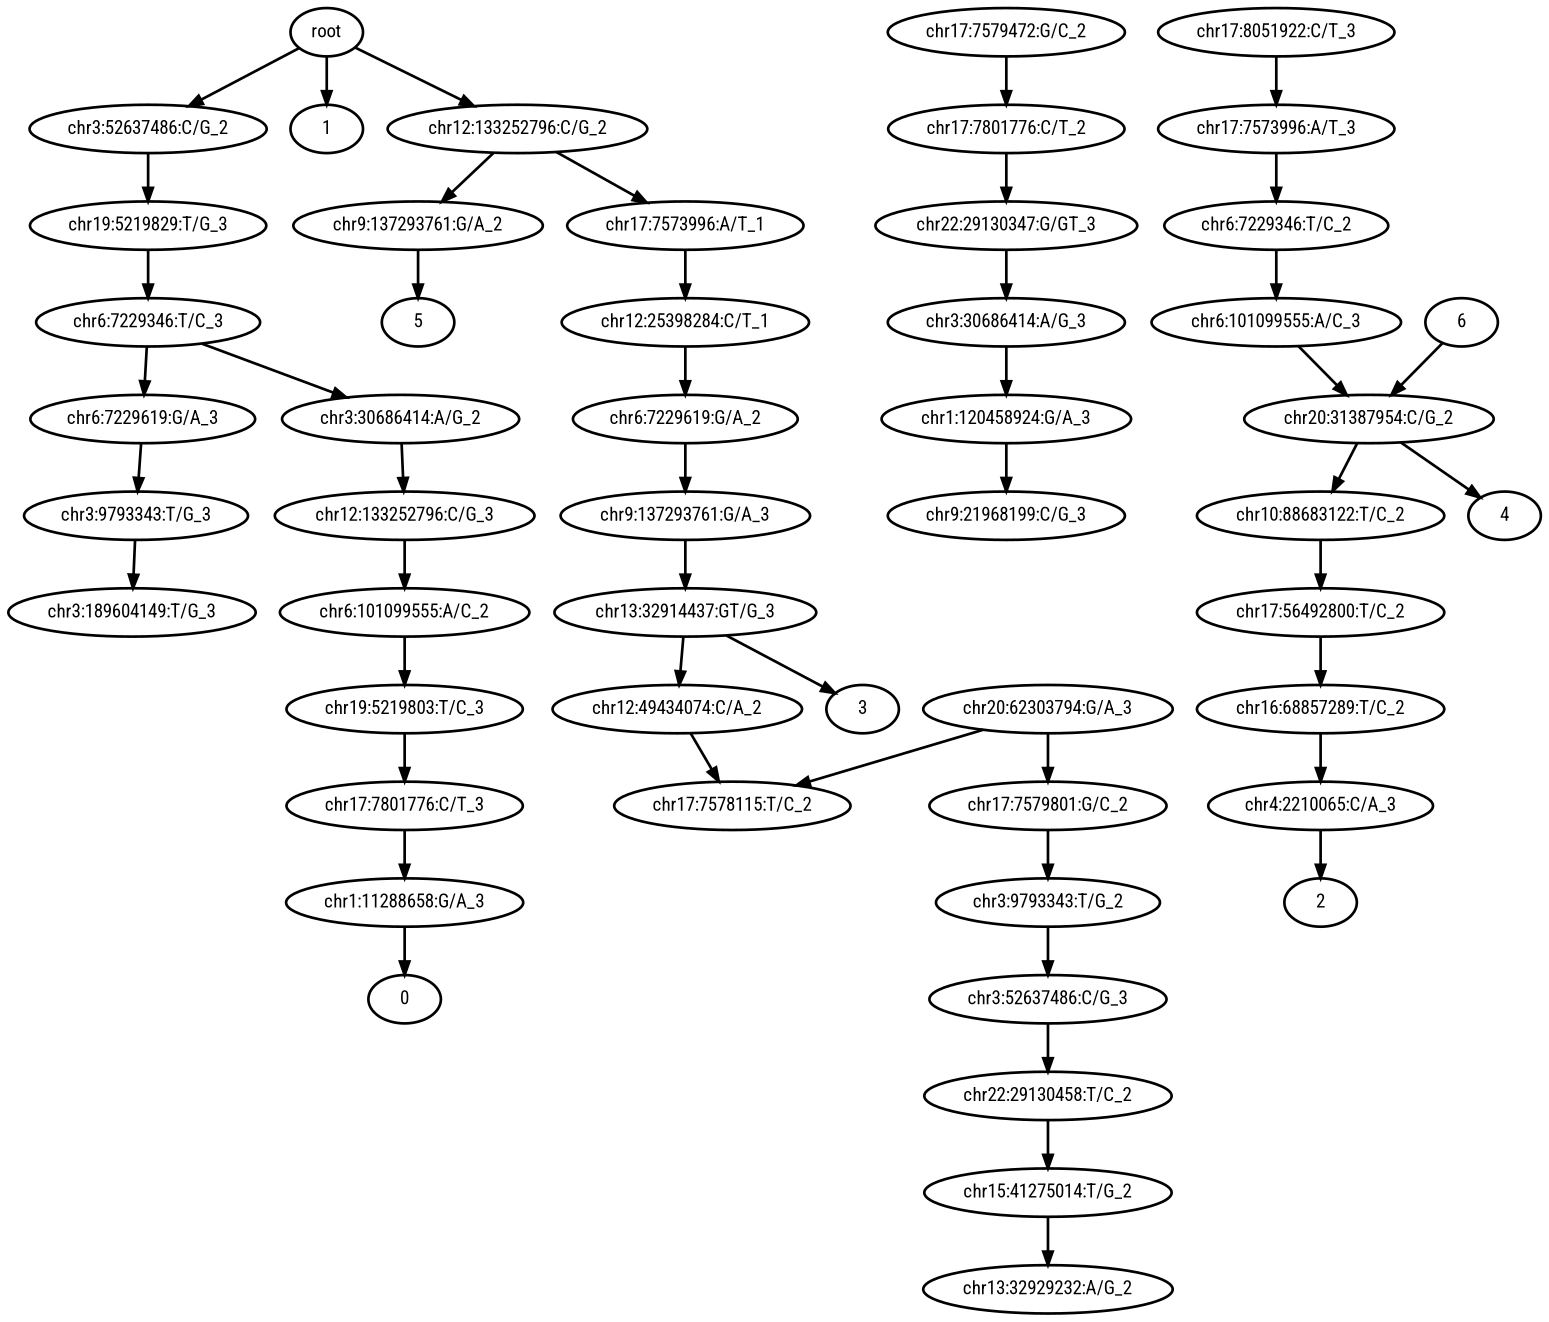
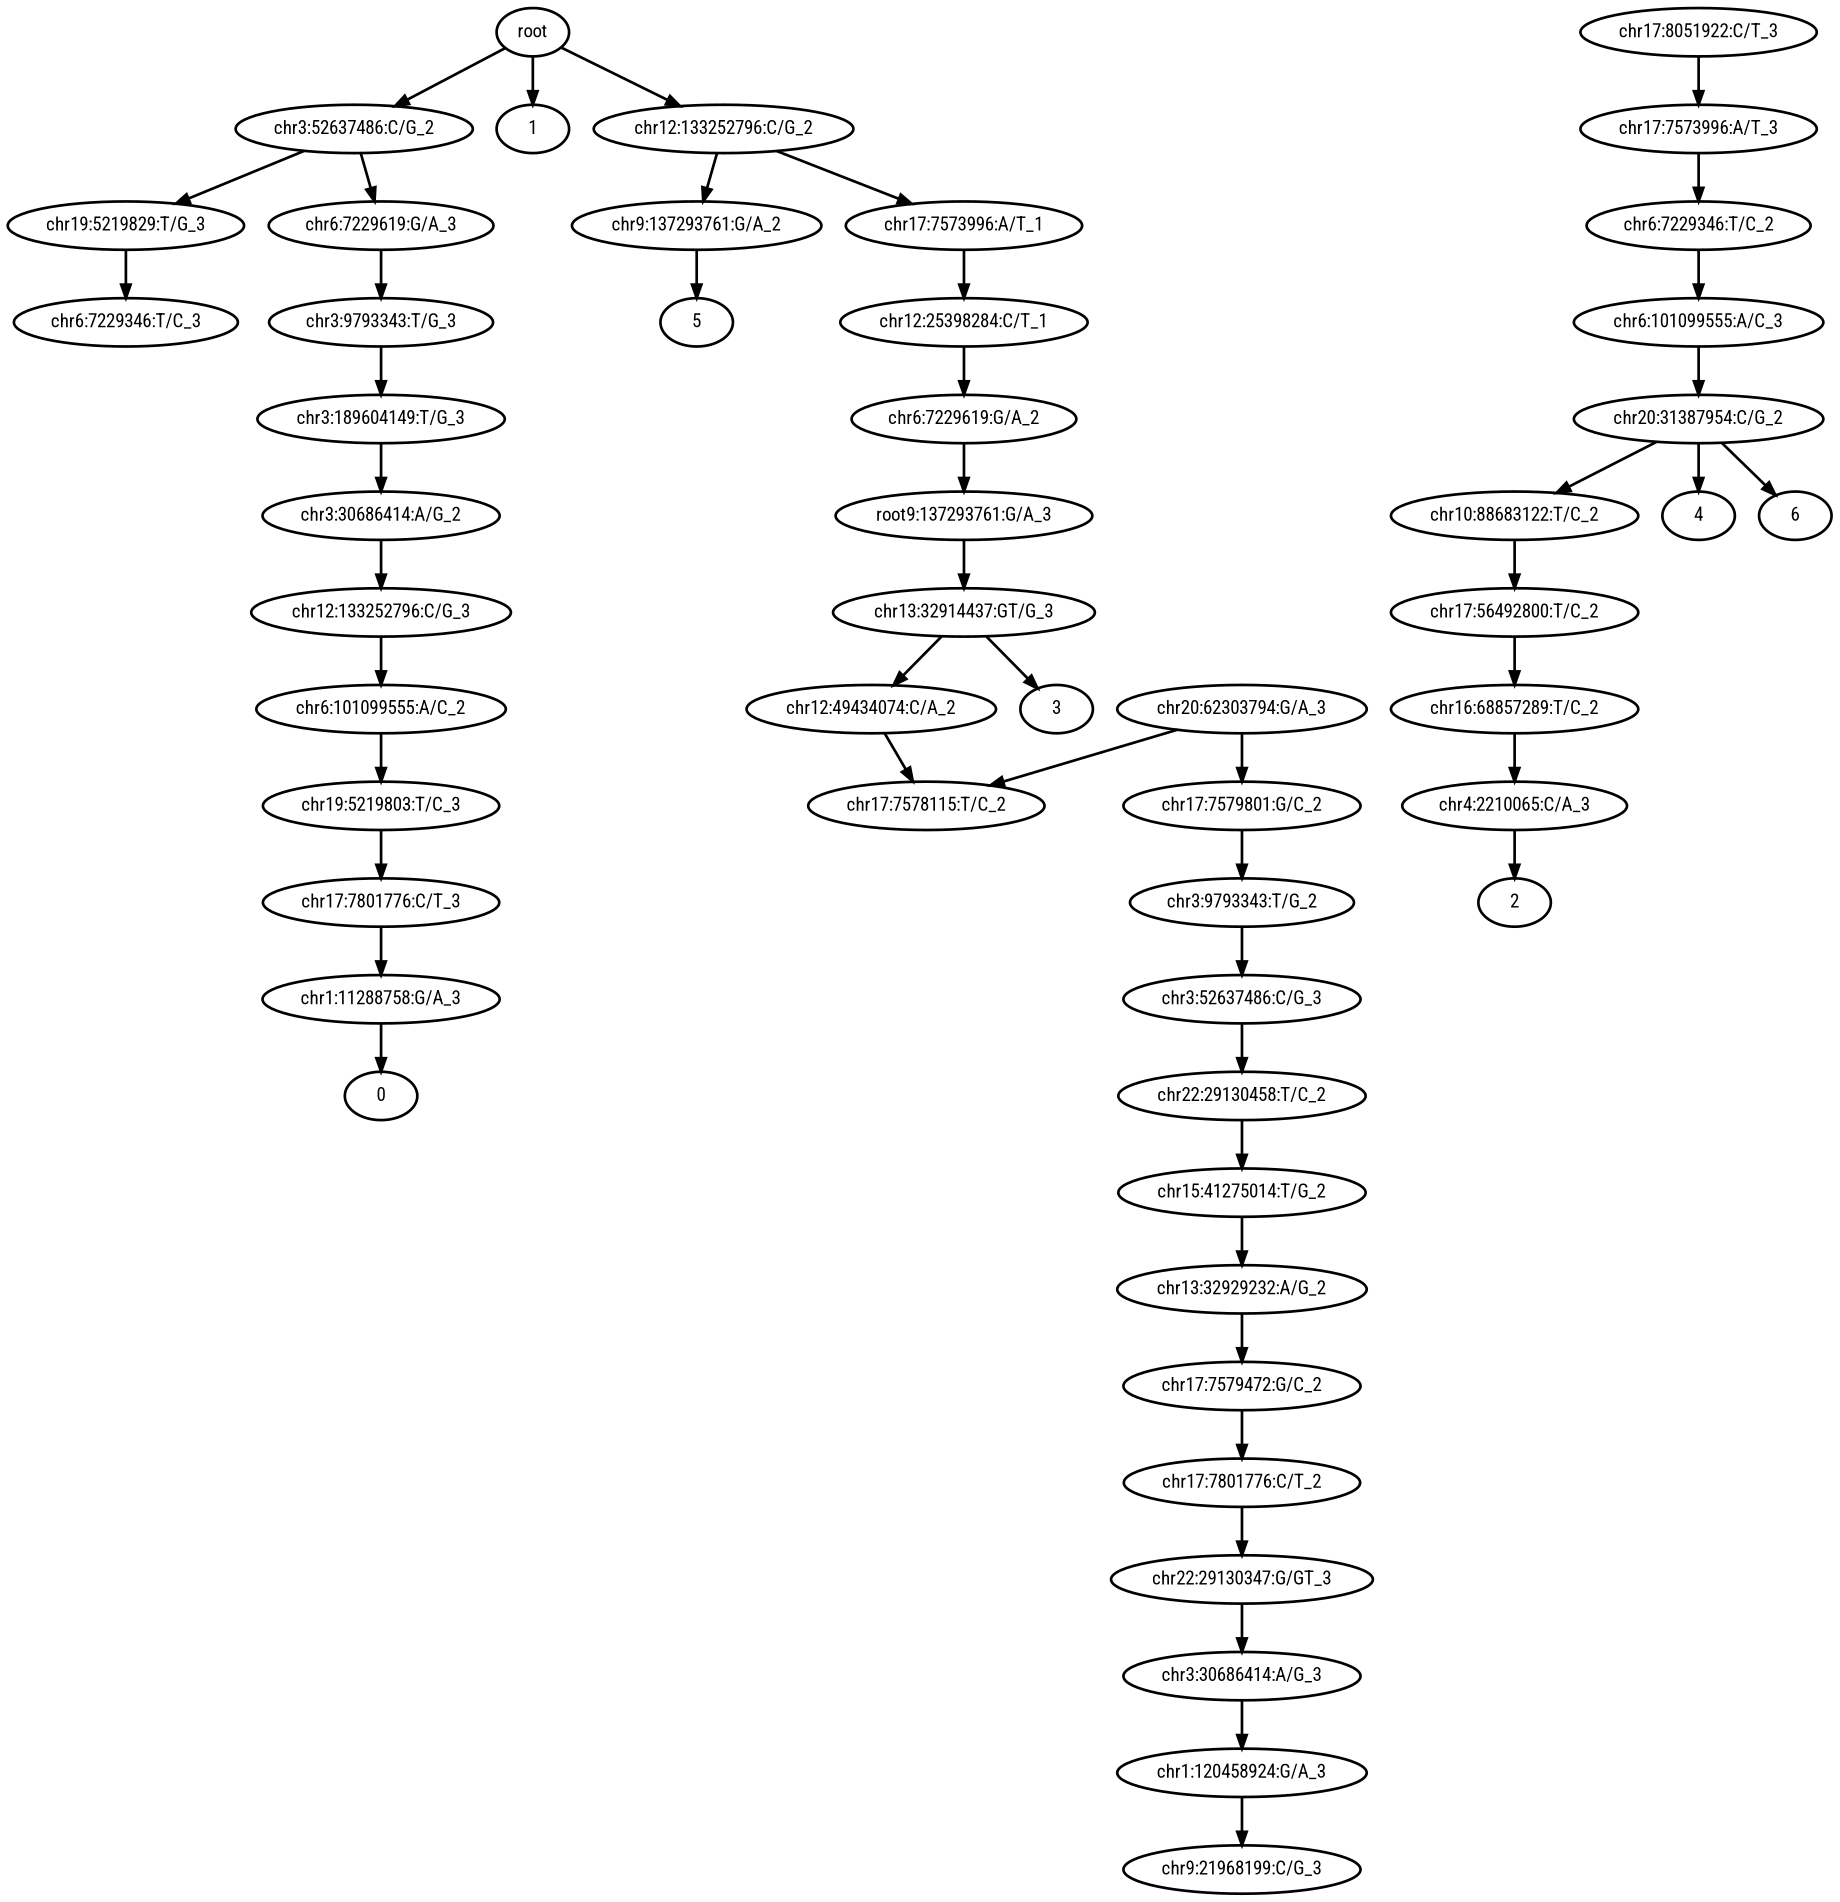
edge "chr6:7229346:T/C_3" -> "chr6:7229619:G/A_3": now "chr3:52637486:C/G_2" -> "chr6:7229619:G/A_3"
edge "6" -> "chr20:31387954:C/G_2": reversed
edge "chr6:7229346:T/C_3" -> "chr3:30686414:A/G_2": now "chr3:189604149:T/G_3" -> "chr3:30686414:A/G_2"
node "chr9:137293761:G/A_3": label "chr9:137293761:G/A_3" -> "root9:137293761:G/A_3"
node "chr1:11288658:G/A_3": label "chr1:11288658:G/A_3" -> "chr1:11288758:G/A_3"
edge "chr13:32929232:A/G_2" -> "chr17:7579472:G/C_2": added
